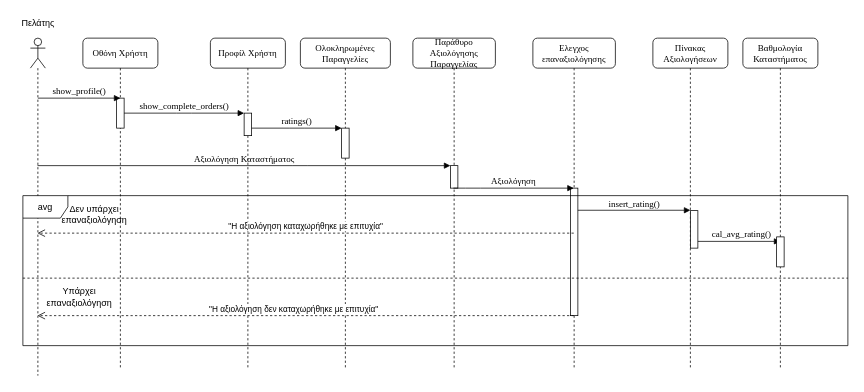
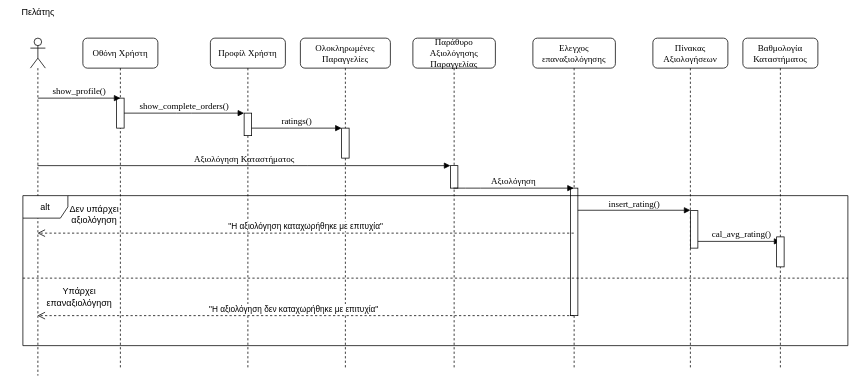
node "Πελάτης": moved (38, 23) -> (38, 12)
node "avg": label "avg" -> "alt"
node "Δεν υπάρχει επαναξιολόγηση": label "Δεν υπάρχει επαναξιολόγηση" -> "Δεν υπάρχει αξιολόγηση"
